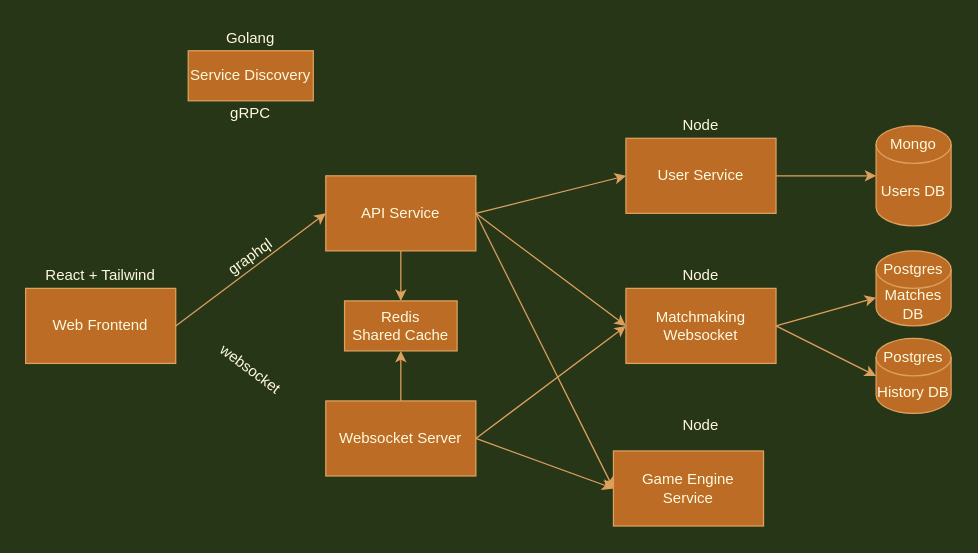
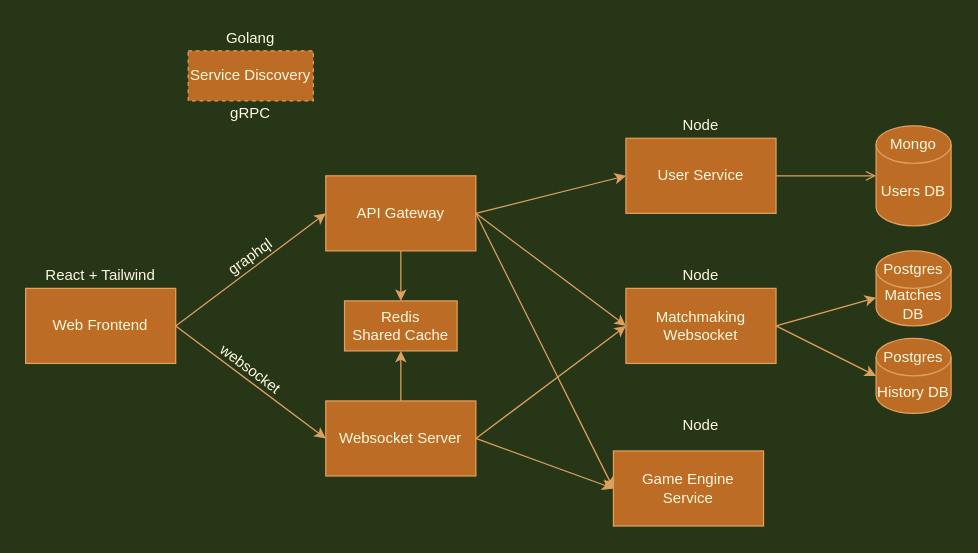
node "Service Discovery": style solid -> dashed
edge "User Service" -> "Users DB": arrowhead classic -> open
node "API Service": label "API Service" -> "API Gateway"
edge "Web Frontend" -> "Websocket Server": added
